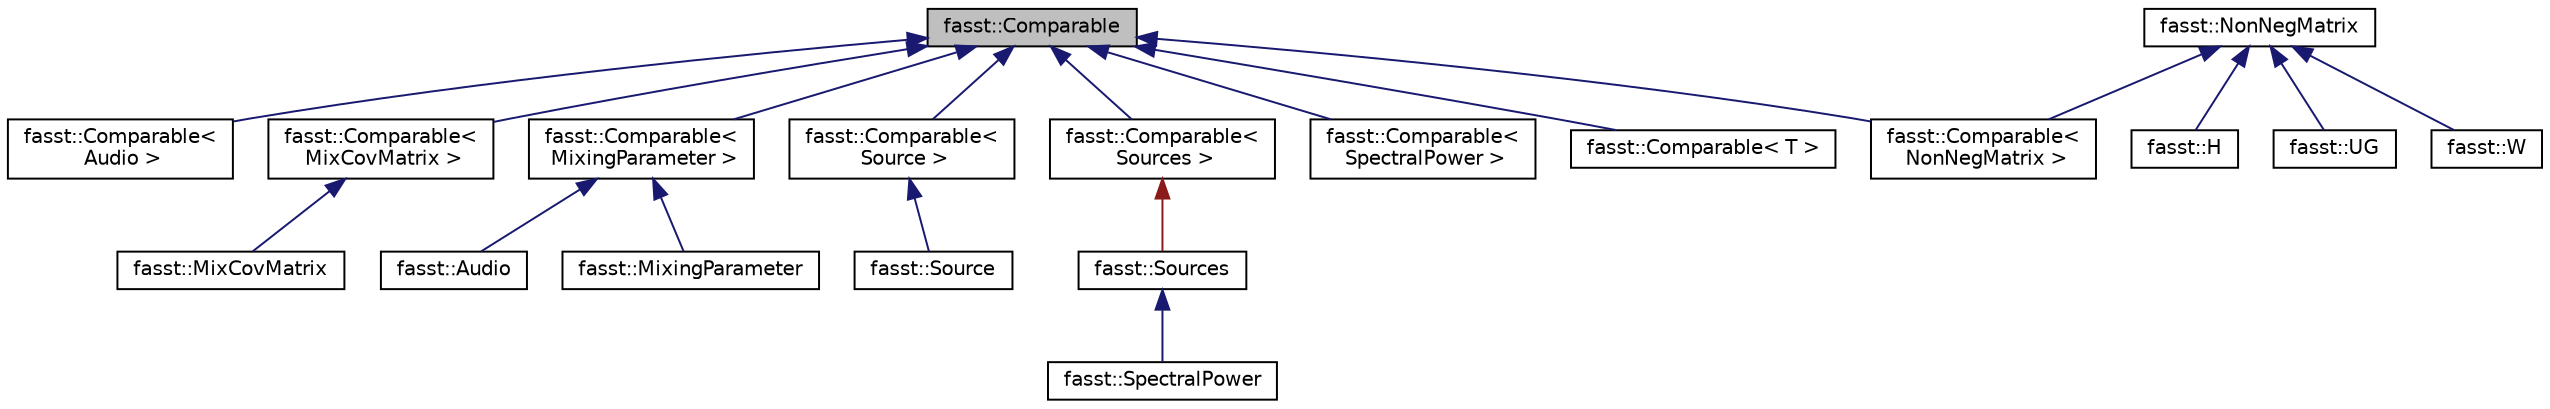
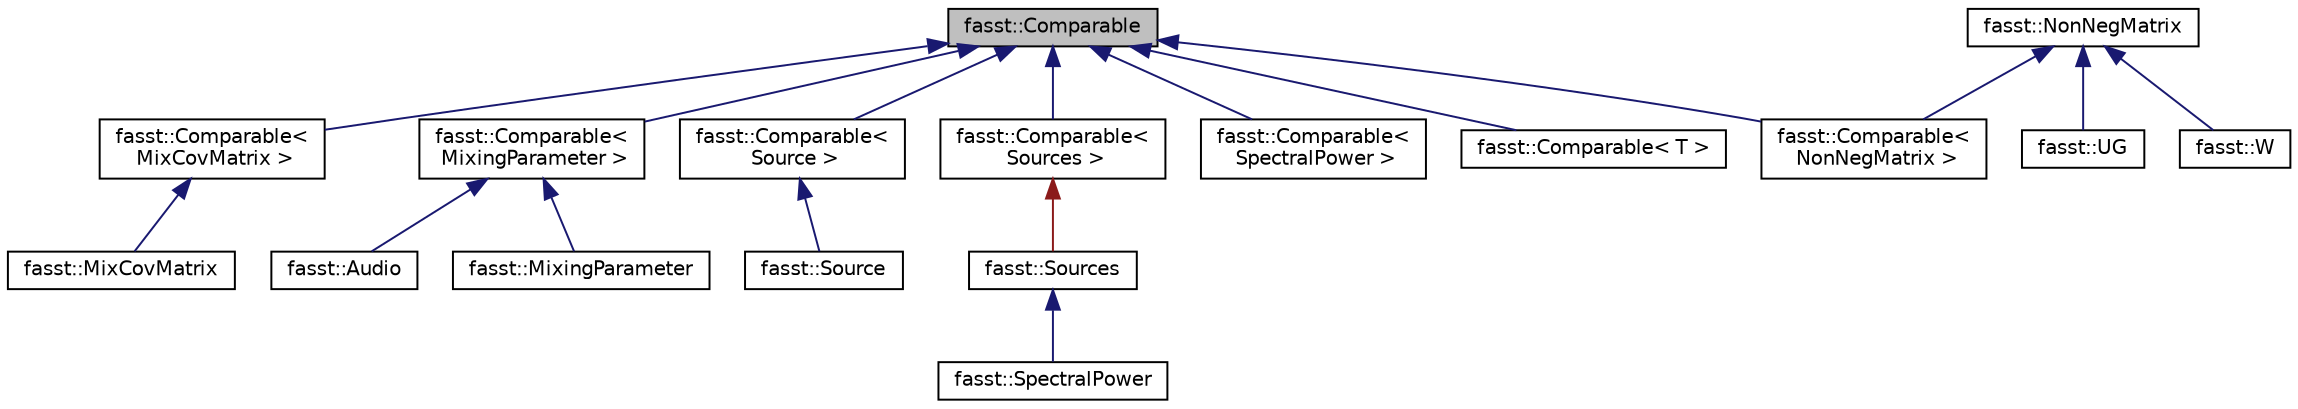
node "fasst::Comparable< Audio >": removed
node "fasst::H": removed
